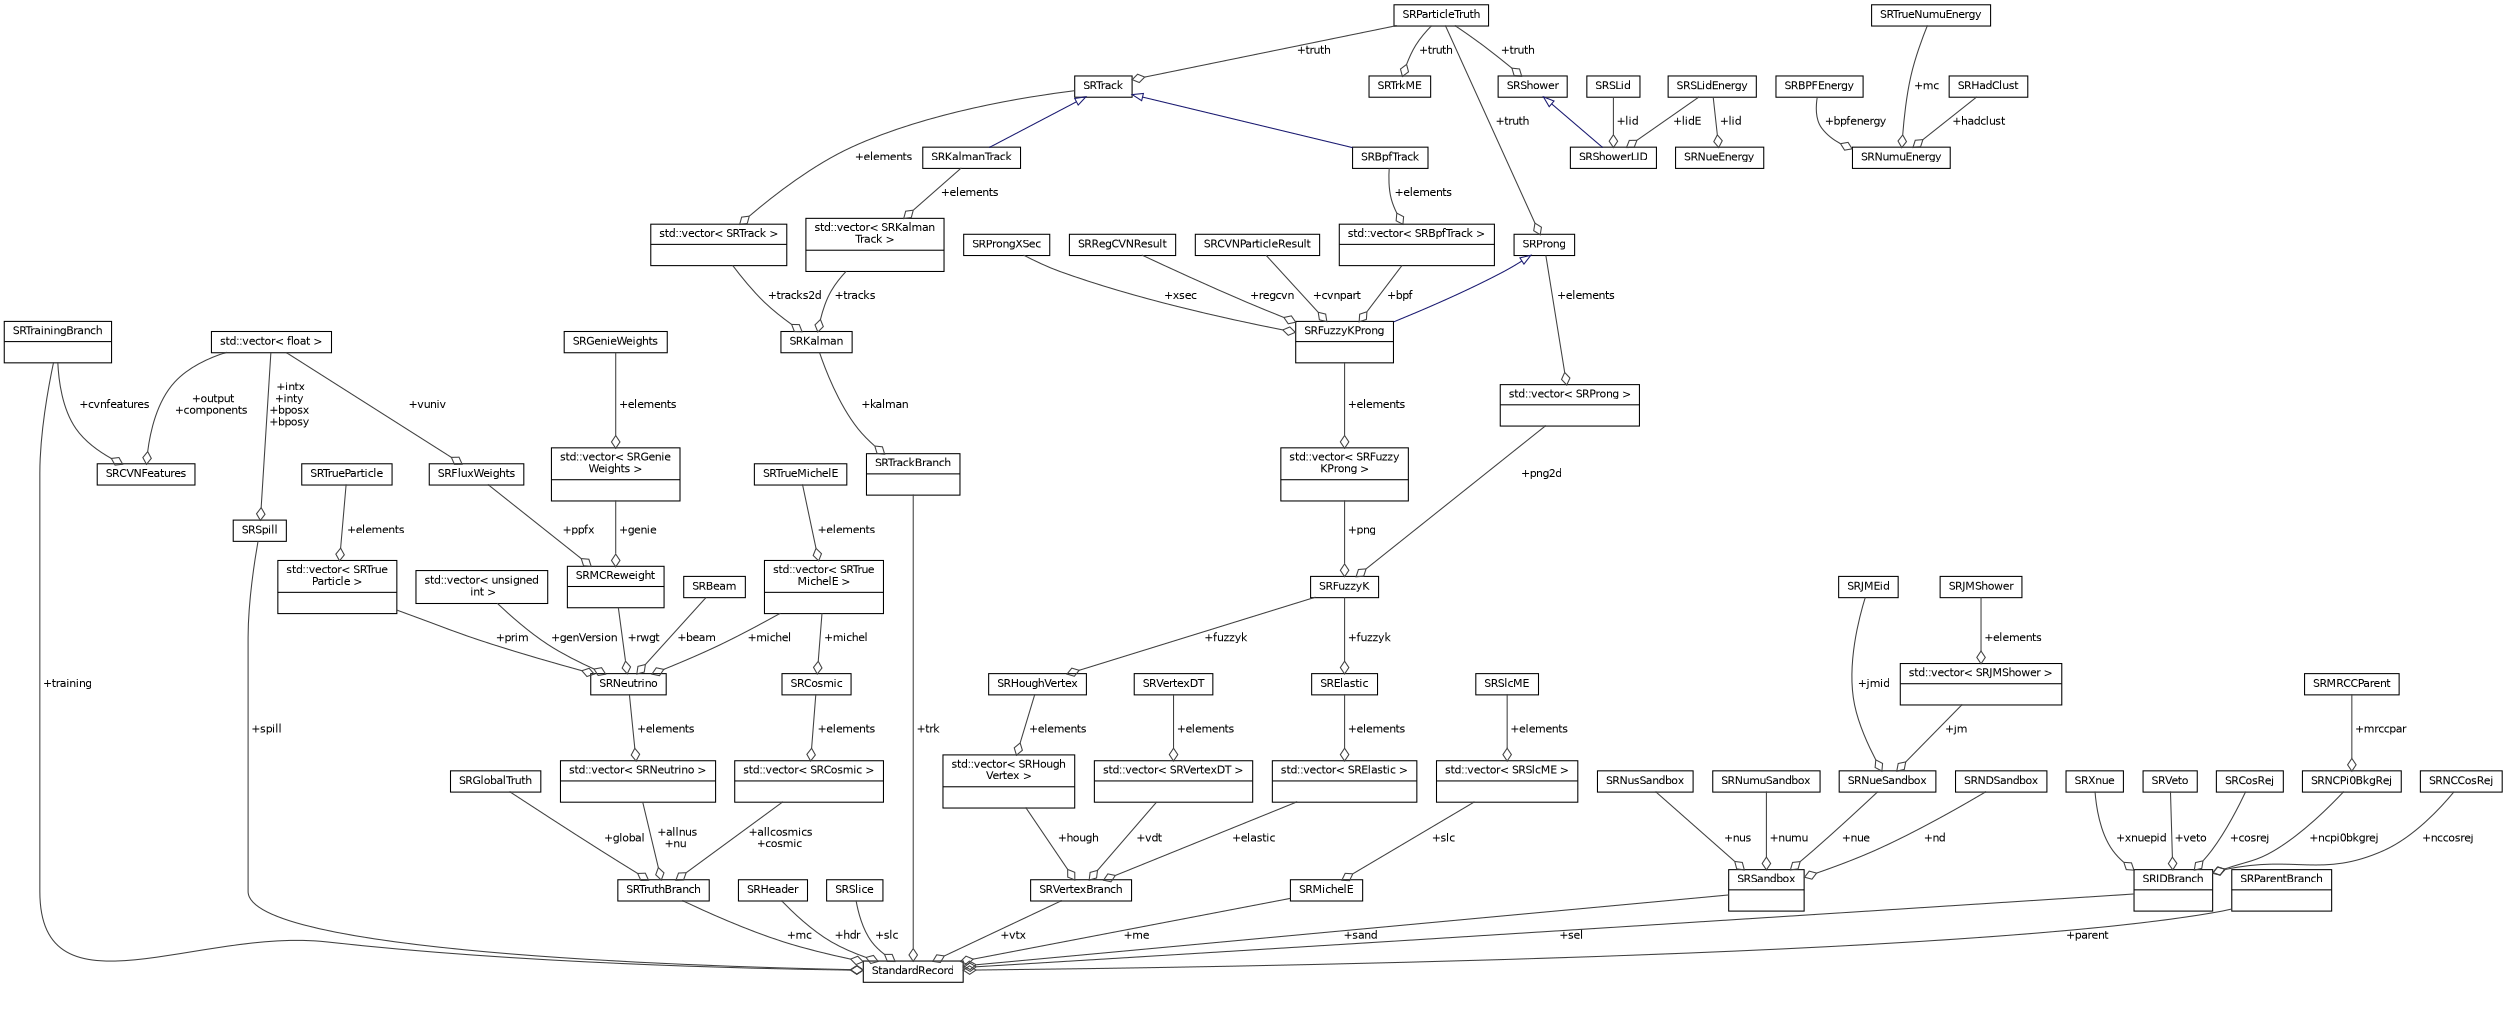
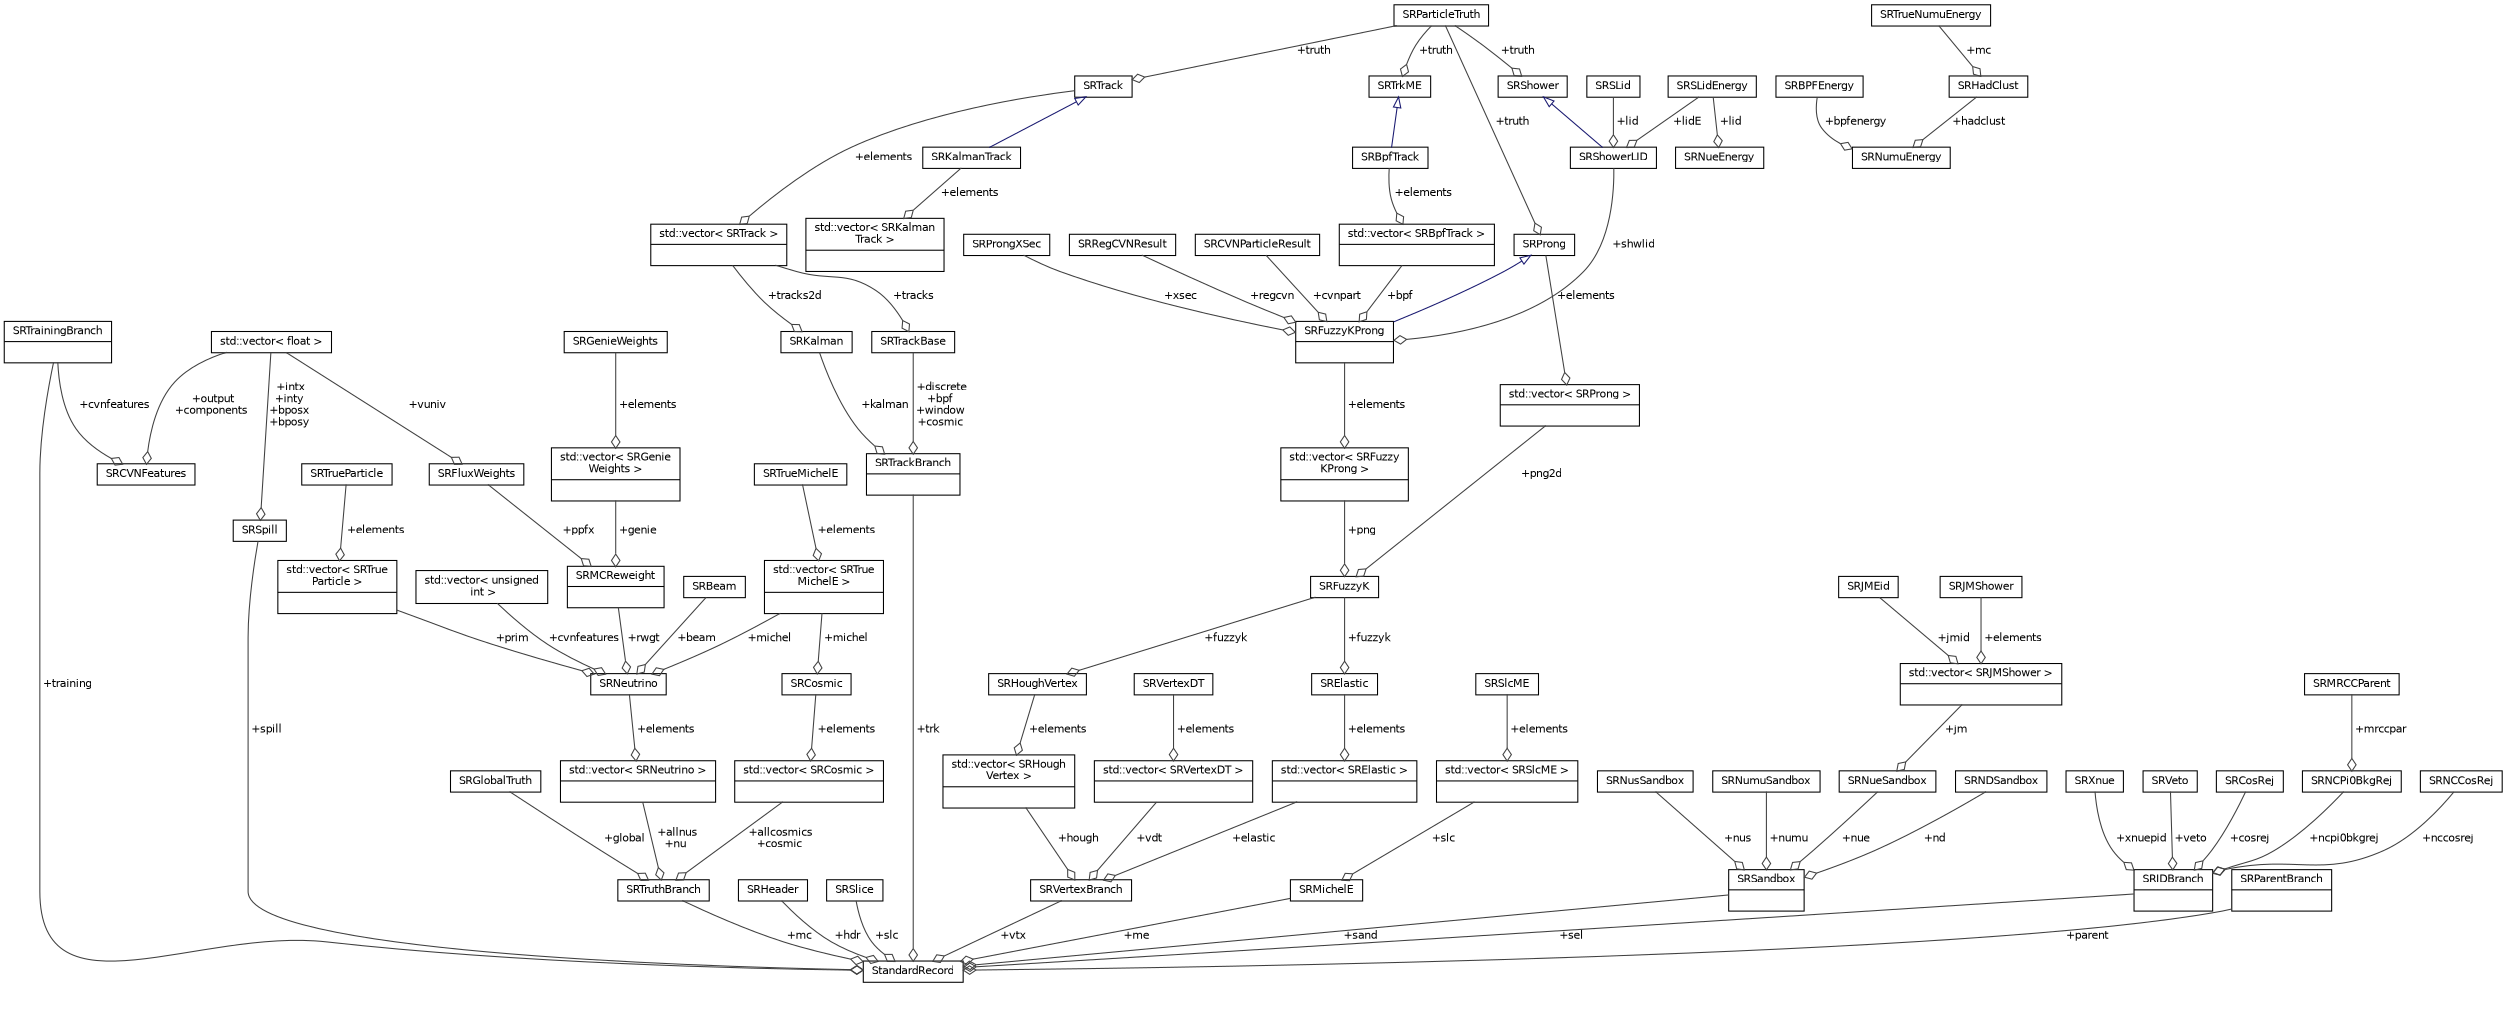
edge "SRTrueNumuEnergy" -> "SRNumuEnergy": now "SRTrueNumuEnergy" -> "SRHadClust"
edge "SRBpfTrack" -> "SRTrack": now "SRBpfTrack" -> "SRTrkME"
edge "std::vector< SRKalman" -> "SRKalman": removed, label "+tracks"
edge "SRShowerLID" -> "SRFuzzyKProng": added, label "+shwlid"
node "SRTrackBase": added
edge "std::vector< unsigned" -> "SRNeutrino": label " +genVersion" -> " +cvnfeatures"
edge "SRJMEid" -> "SRNueSandbox": now "SRJMEid" -> "std::vector< SRJMShower >"
